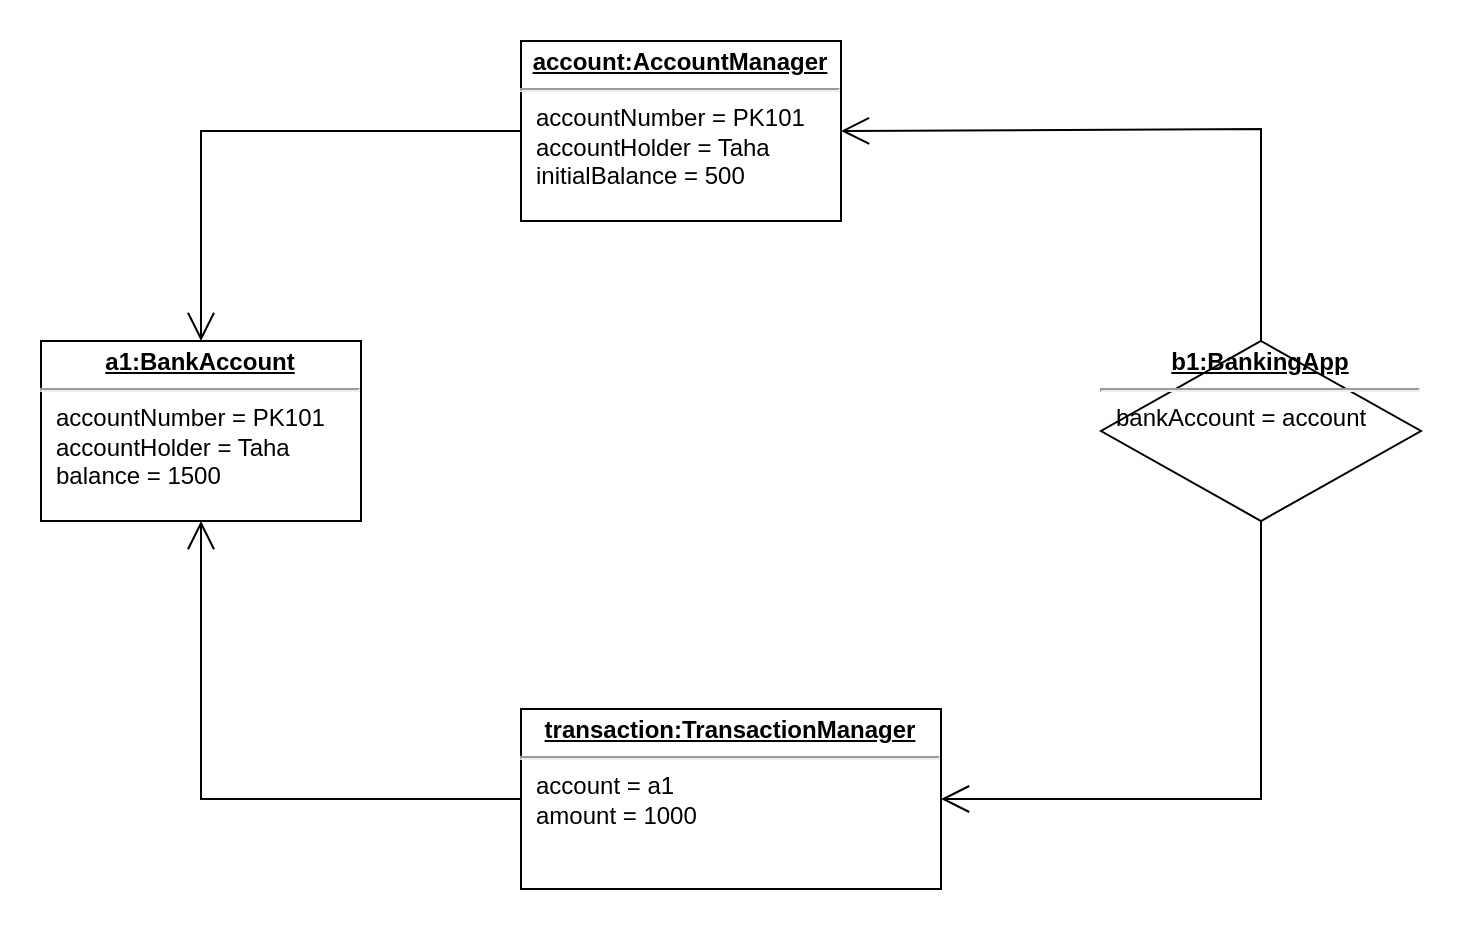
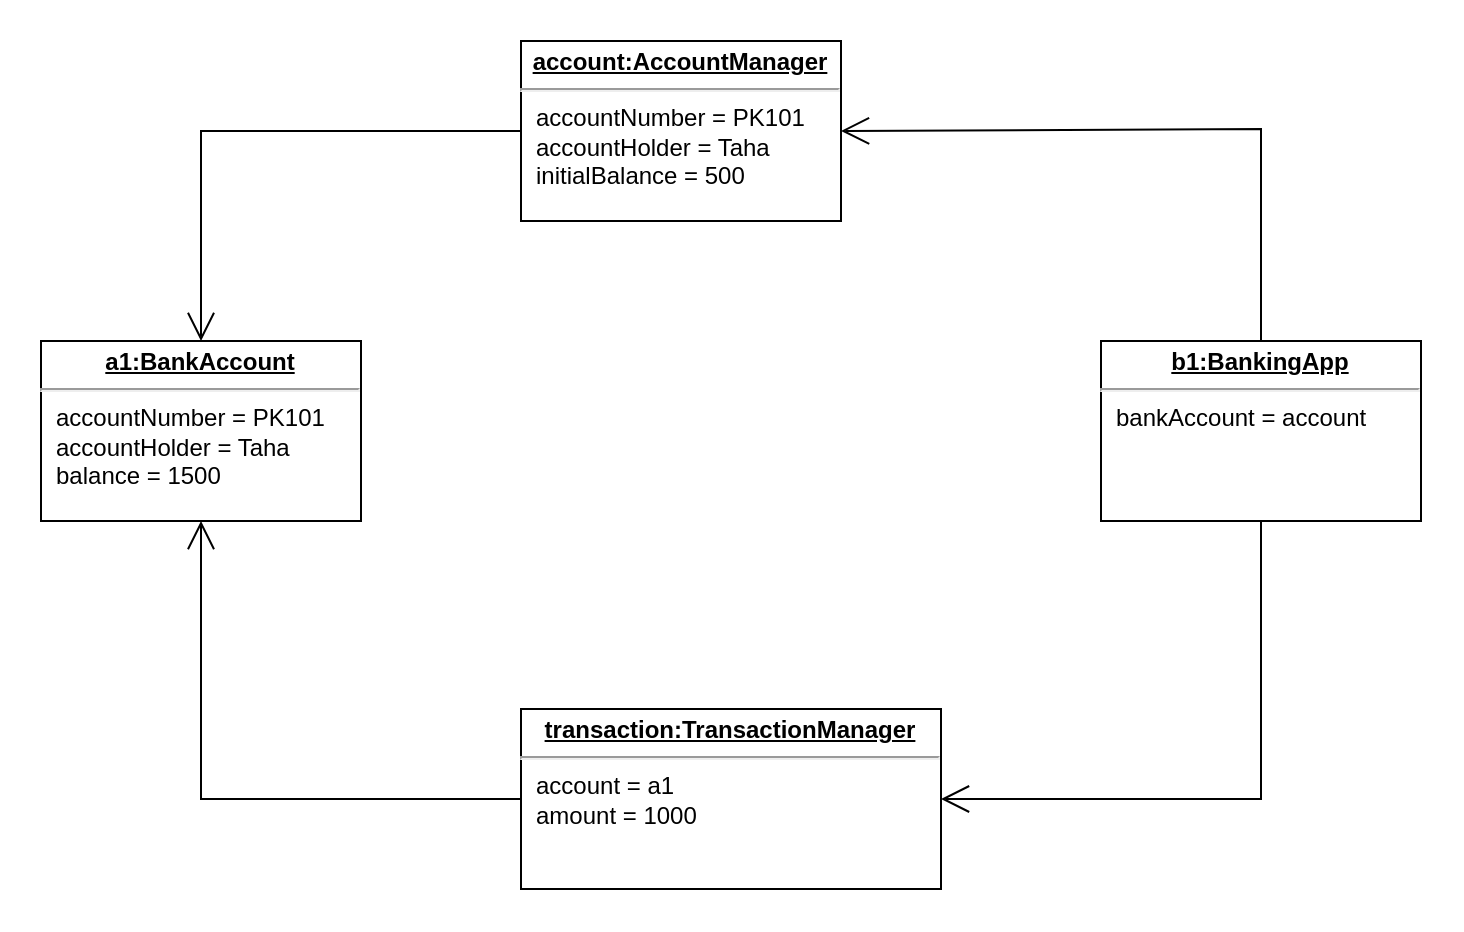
node "b1:BankingApp bankAccount = account": shape diamond -> rectangle
